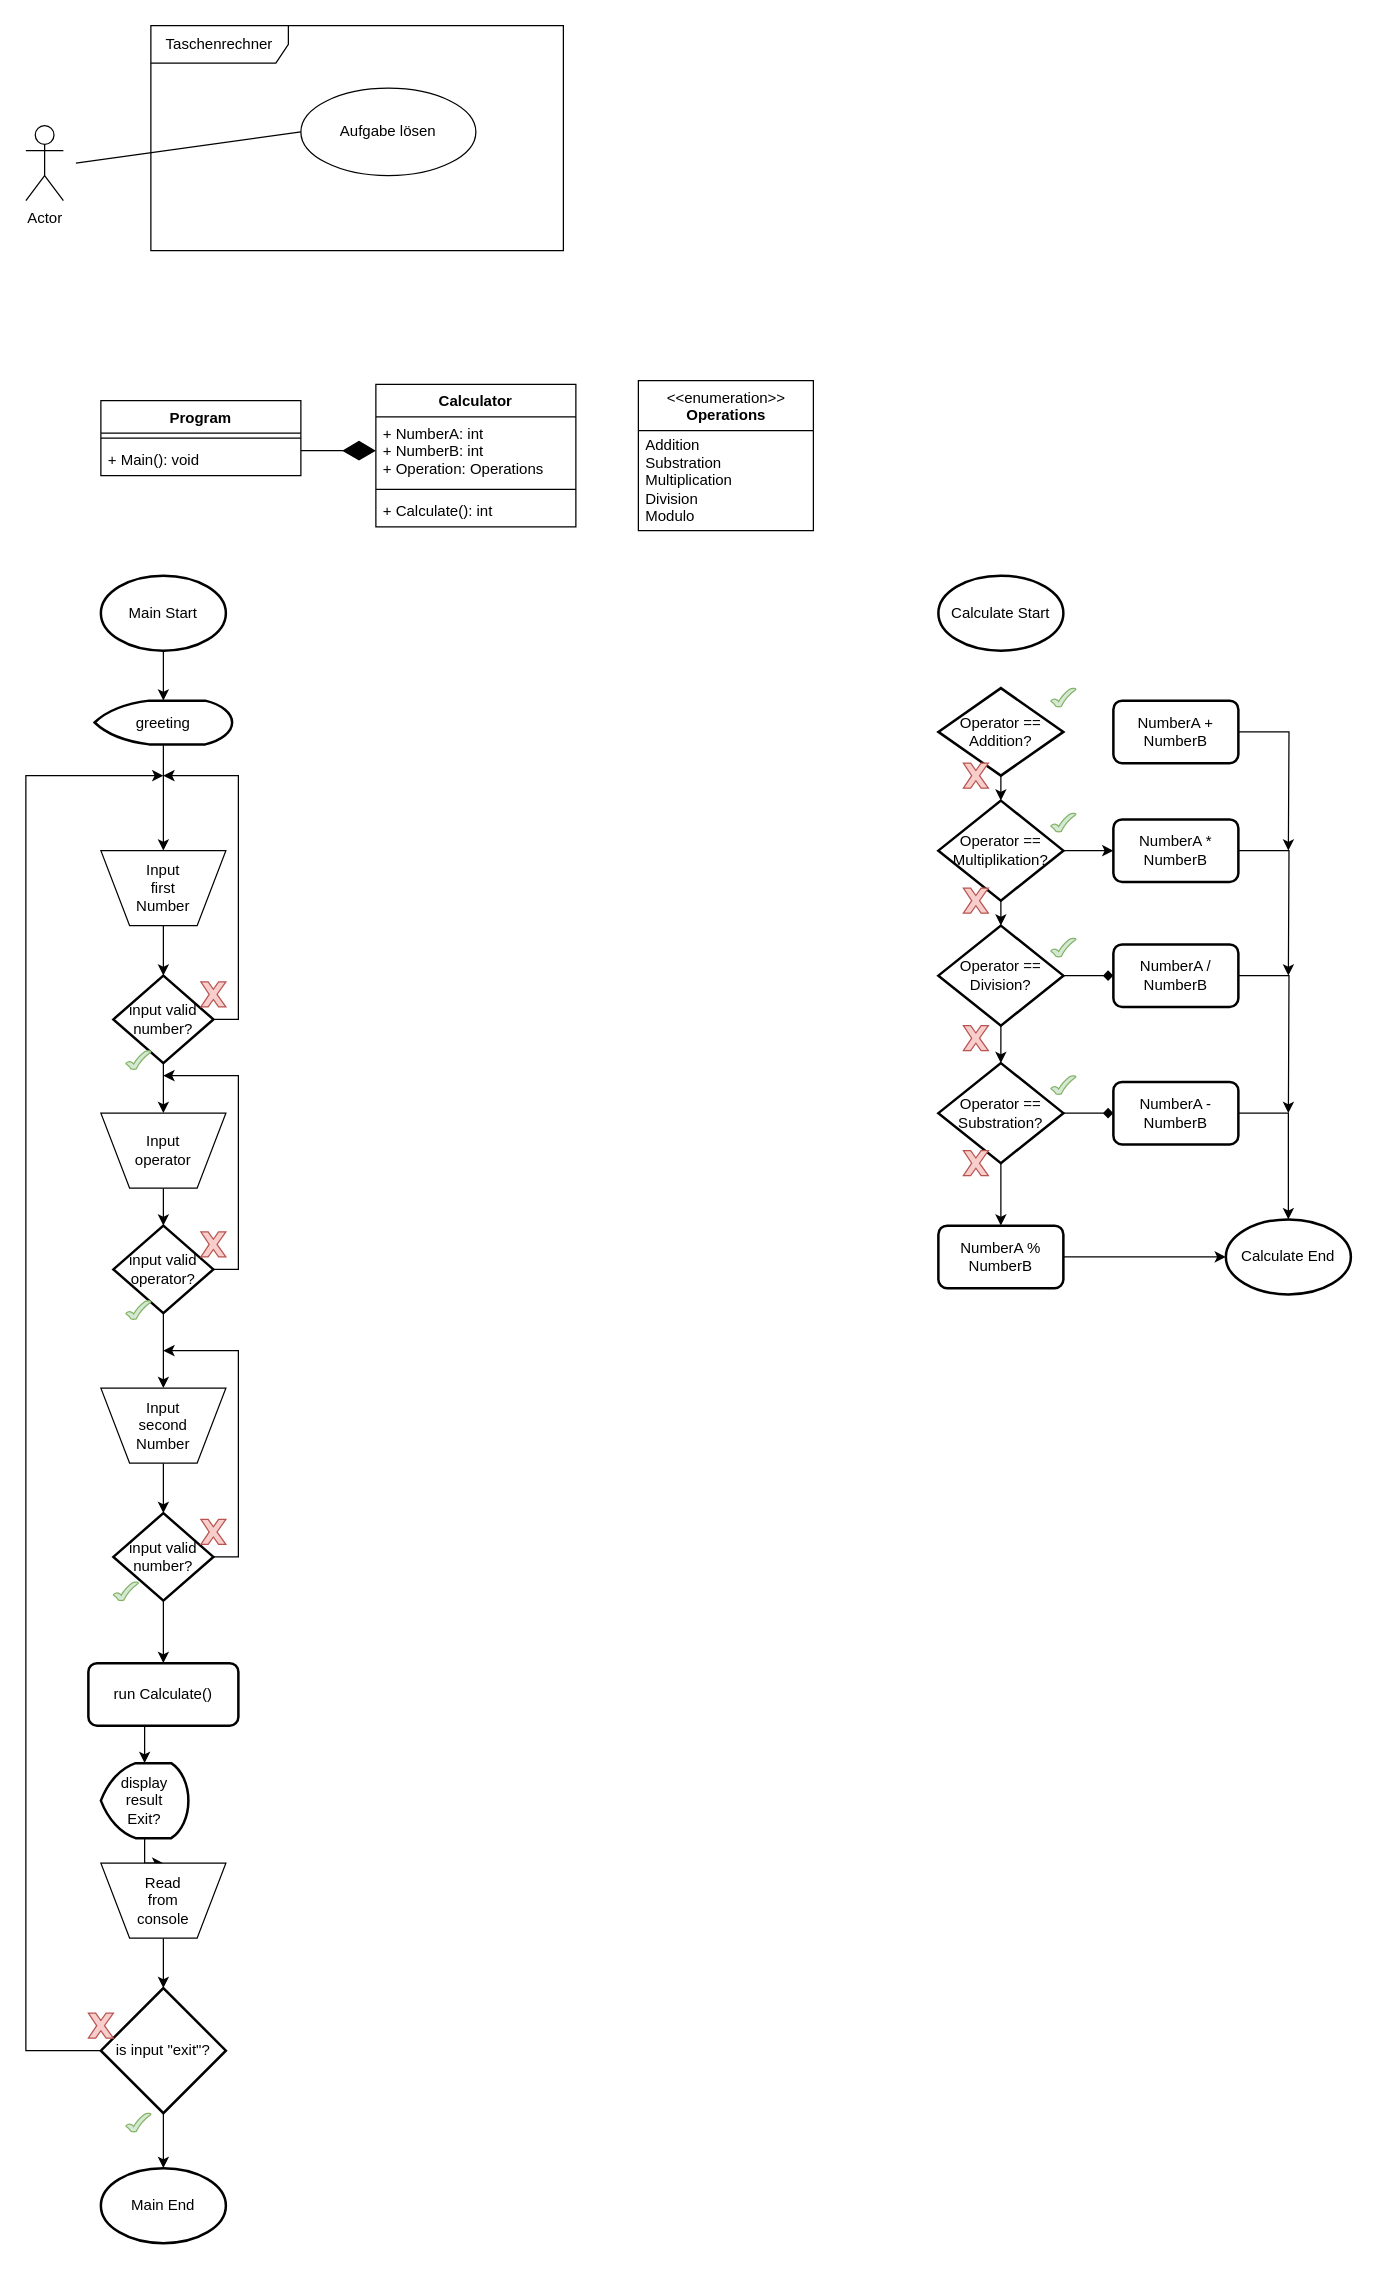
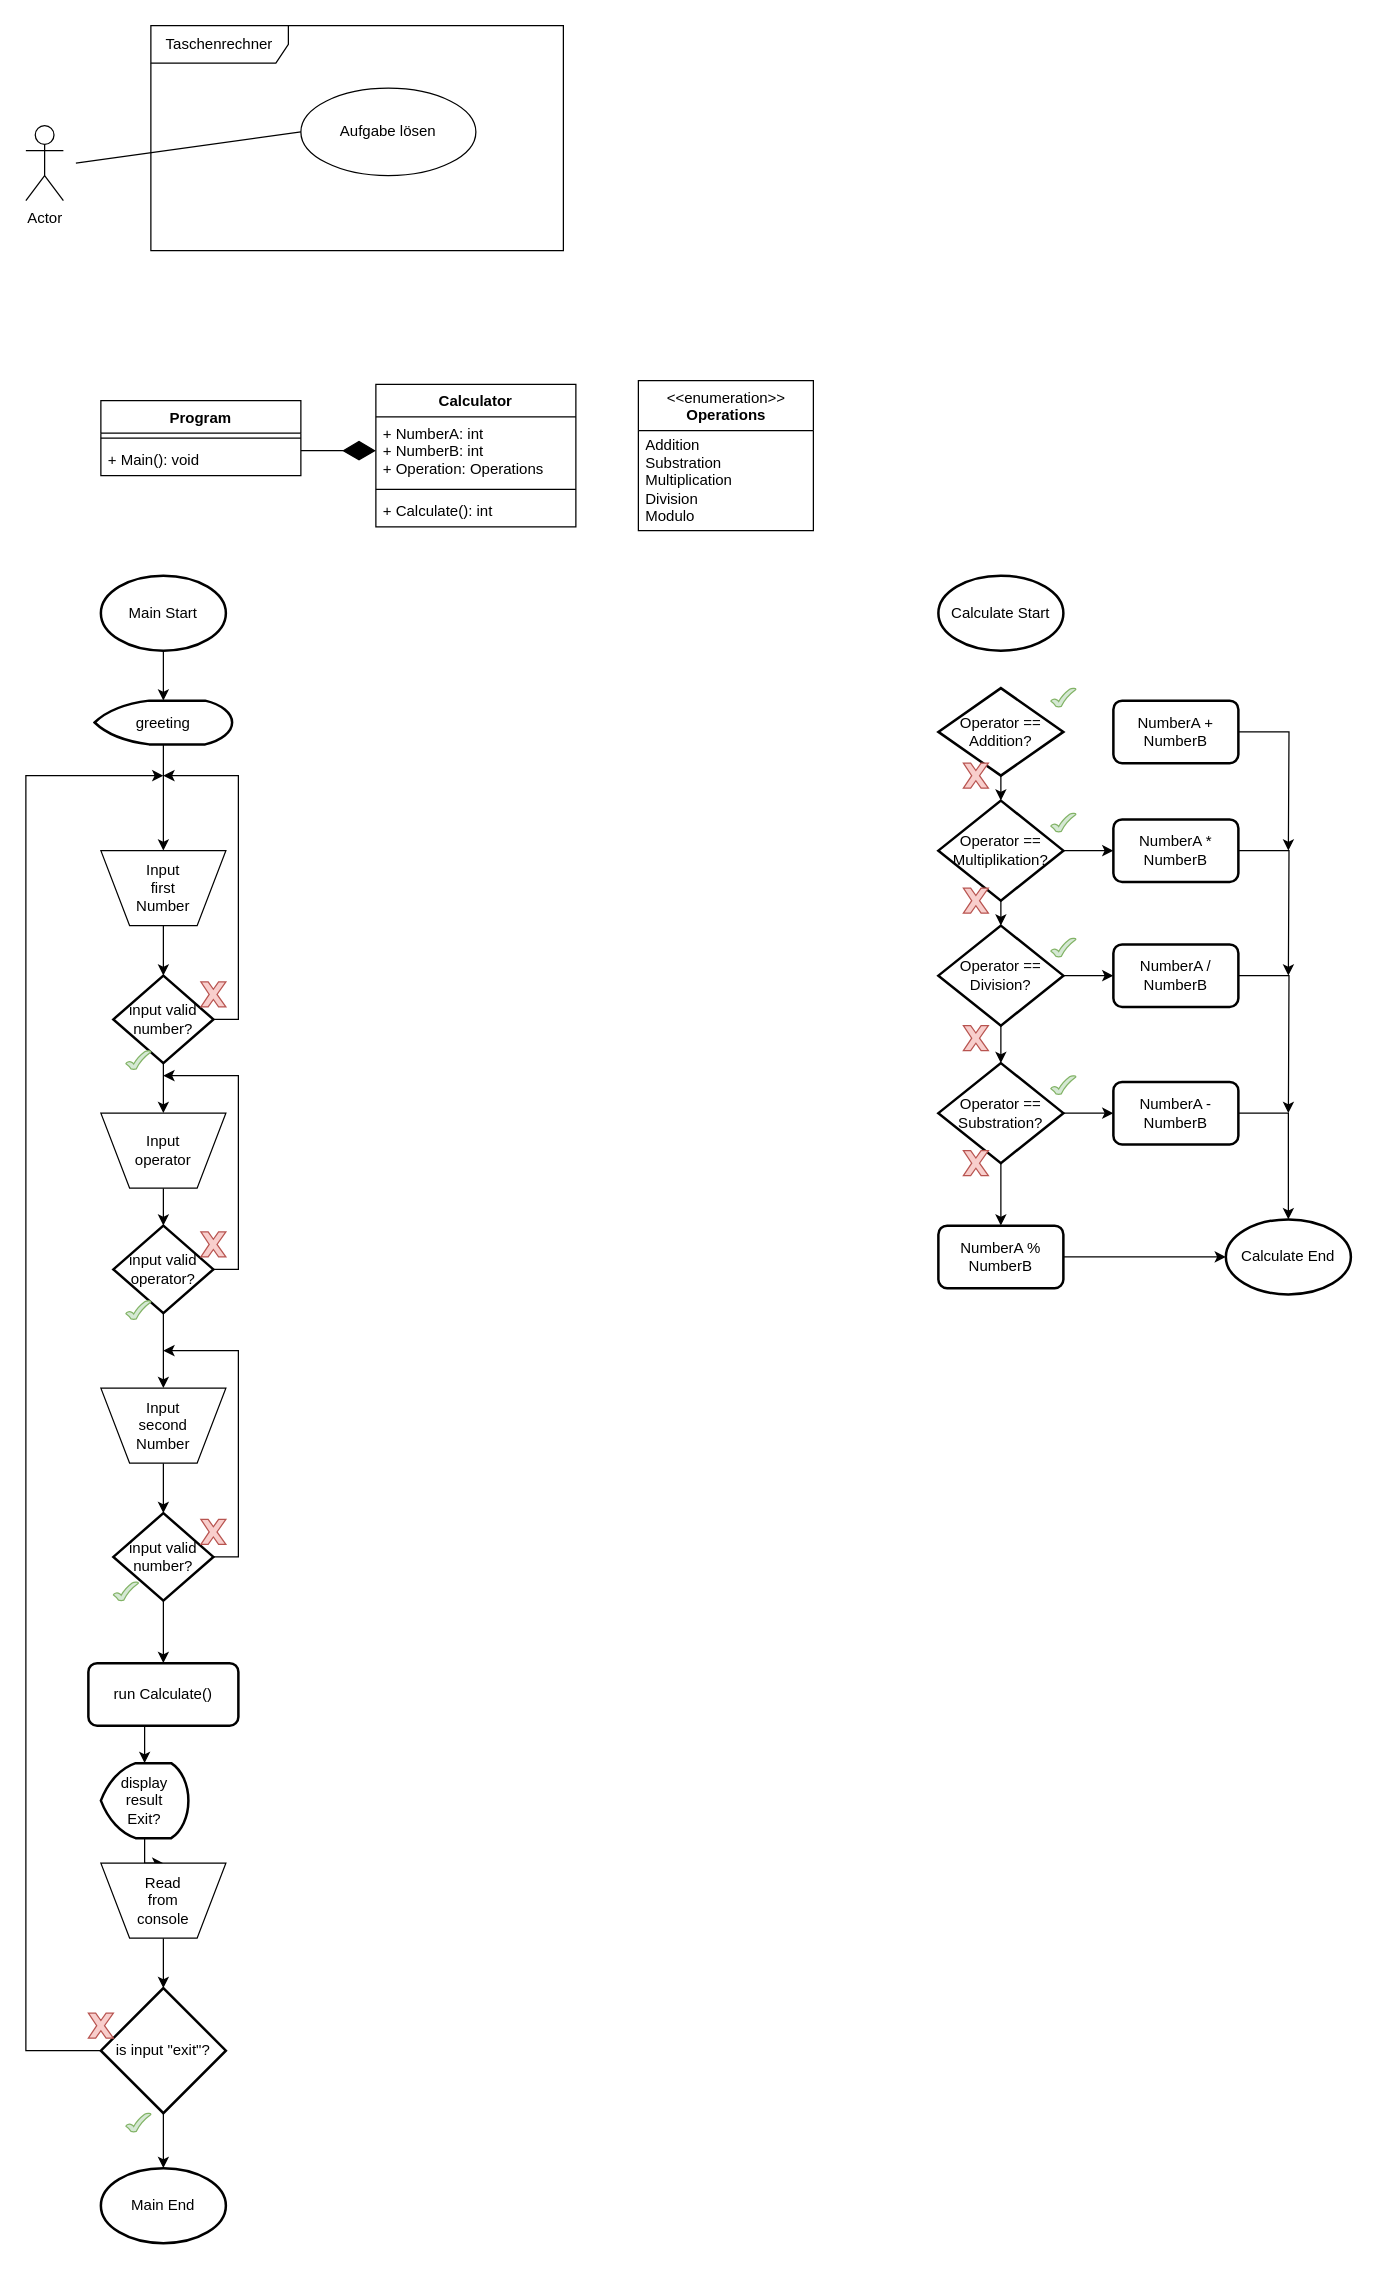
edge "Operator == Division?" -> "NumberA / NumberB": arrowhead diamond -> classic
edge "Operator == Substration?" -> "NumberA - NumberB": arrowhead diamond -> classic
